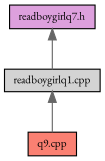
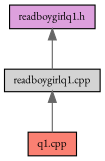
node "readboygirlq7.h": label "readboygirlq7.h" -> "readboygirlq1.h"
node "q9.cpp": label "q9.cpp" -> "q1.cpp"
